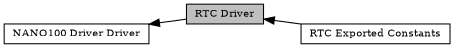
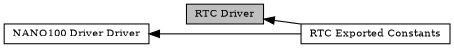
edge "RTC Driver" -> "NANO100 Driver Driver": now "RTC Exported Constants" -> "NANO100 Driver Driver"
